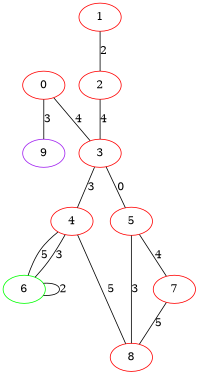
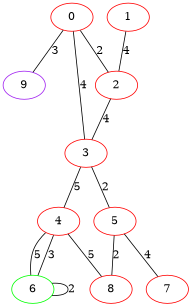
edge "0" -- "2": added, label "2"
edge "1" -- "2": label "2" -> "4"
edge "3" -- "4": label "3" -> "5"
edge "3" -- "5": label "0" -> "2"
edge "5" -- "8": label "3" -> "2"
edge "7" -- "8": removed, label "5"
